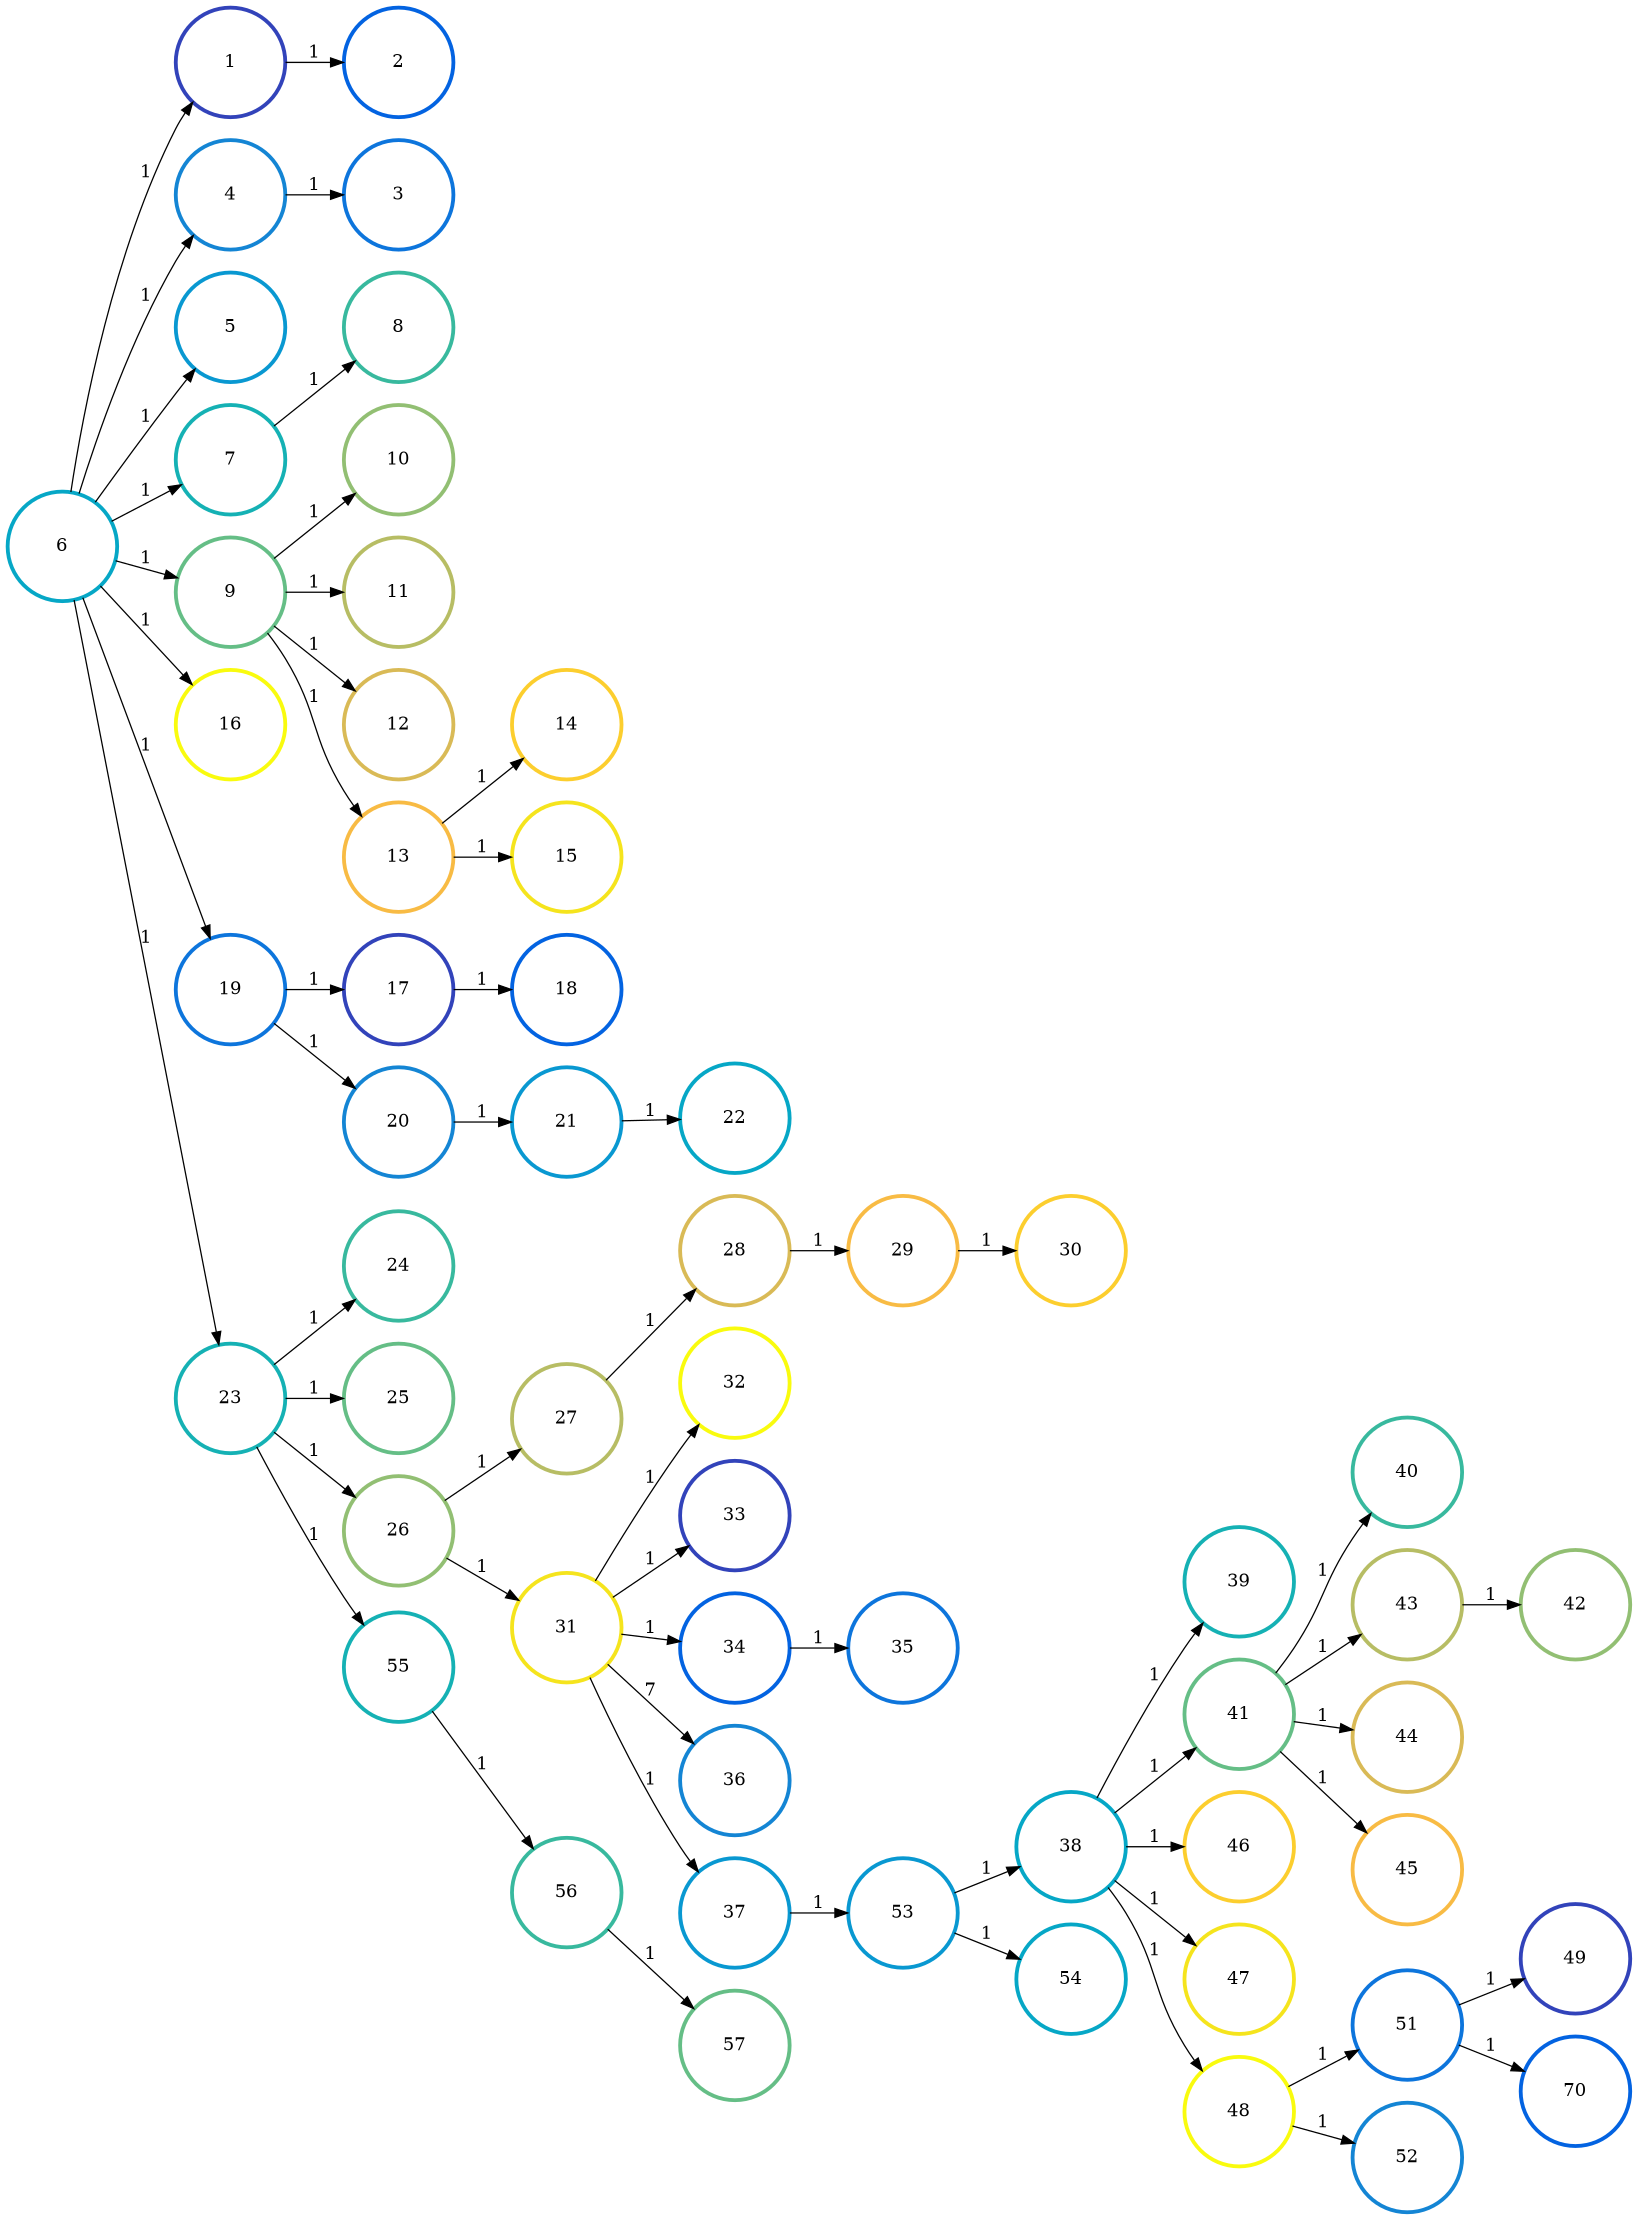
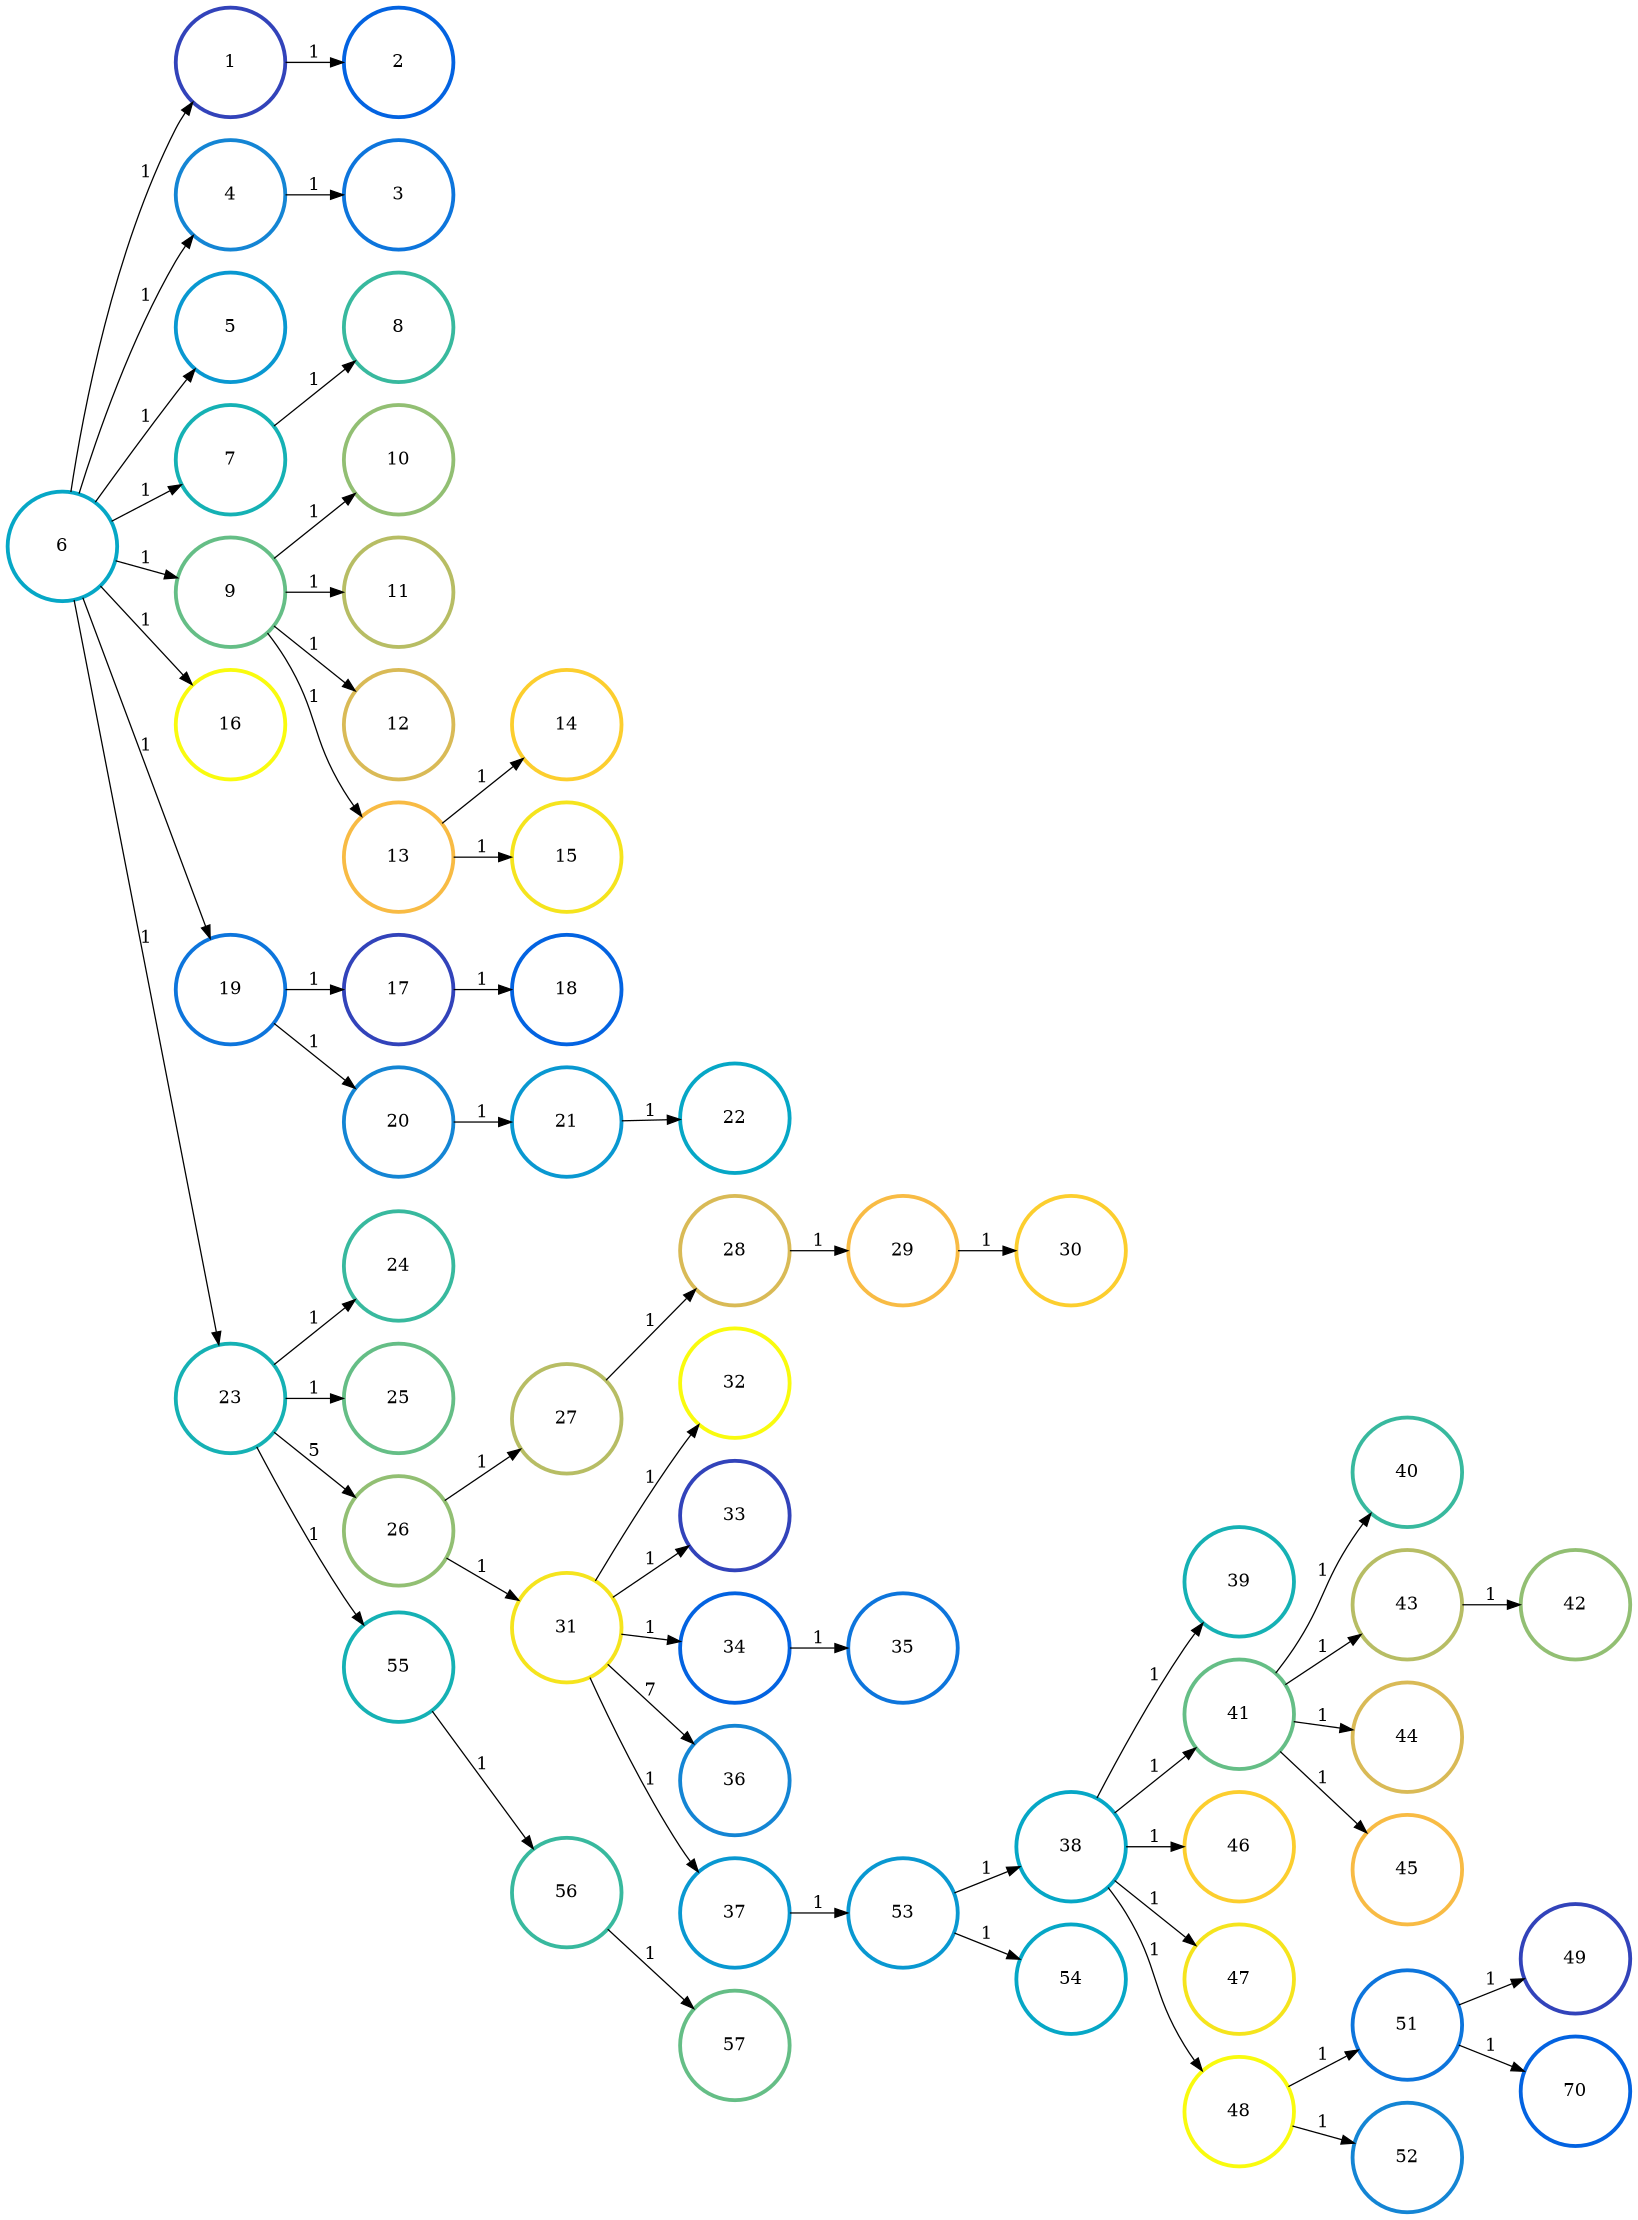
edge "23" -> "26": label "1" -> "5"
